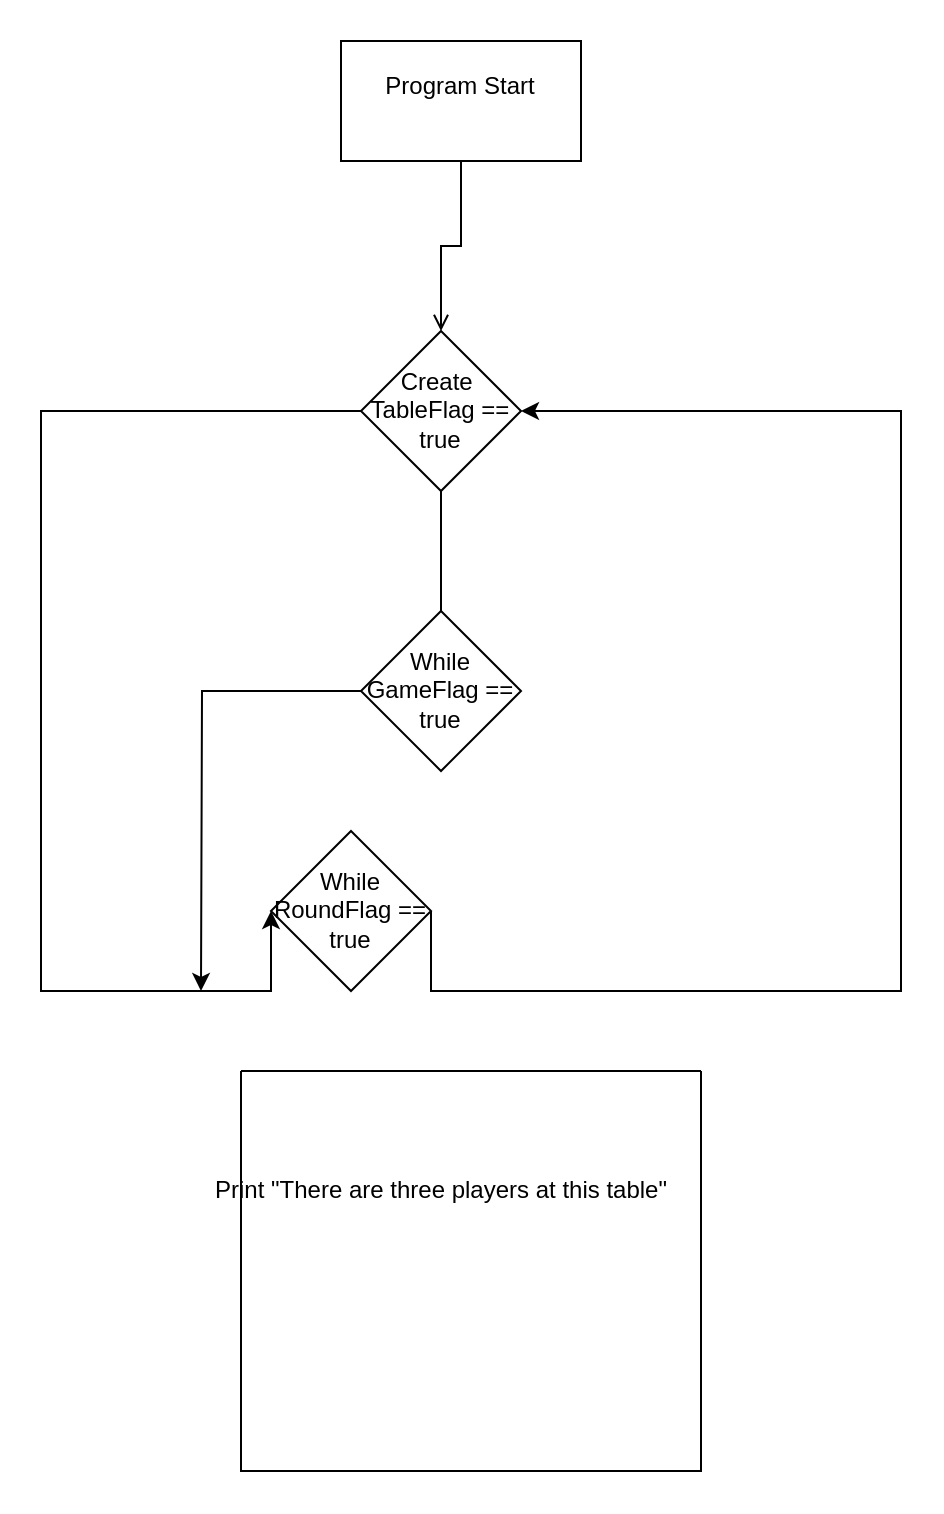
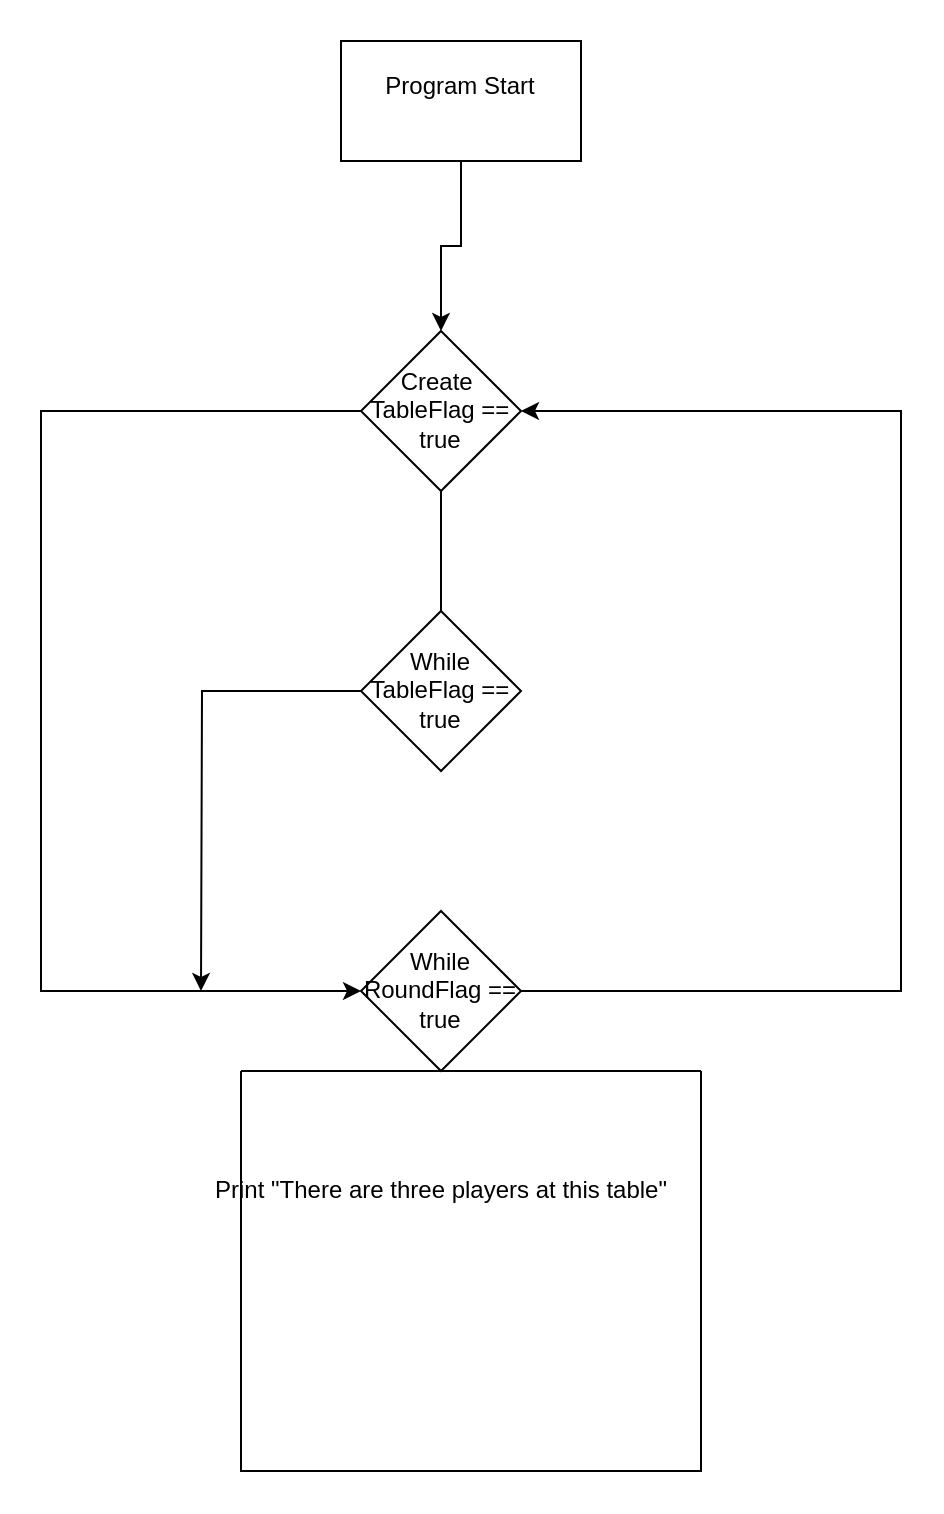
edge "Program Start" -> "Create TableFlag == true": arrowhead open -> classic
node "While GameFlag == true": label "While GameFlag == true" -> "While TableFlag == true"
node "While RoundFlag == true": moved (351, 911) -> (441, 991)
